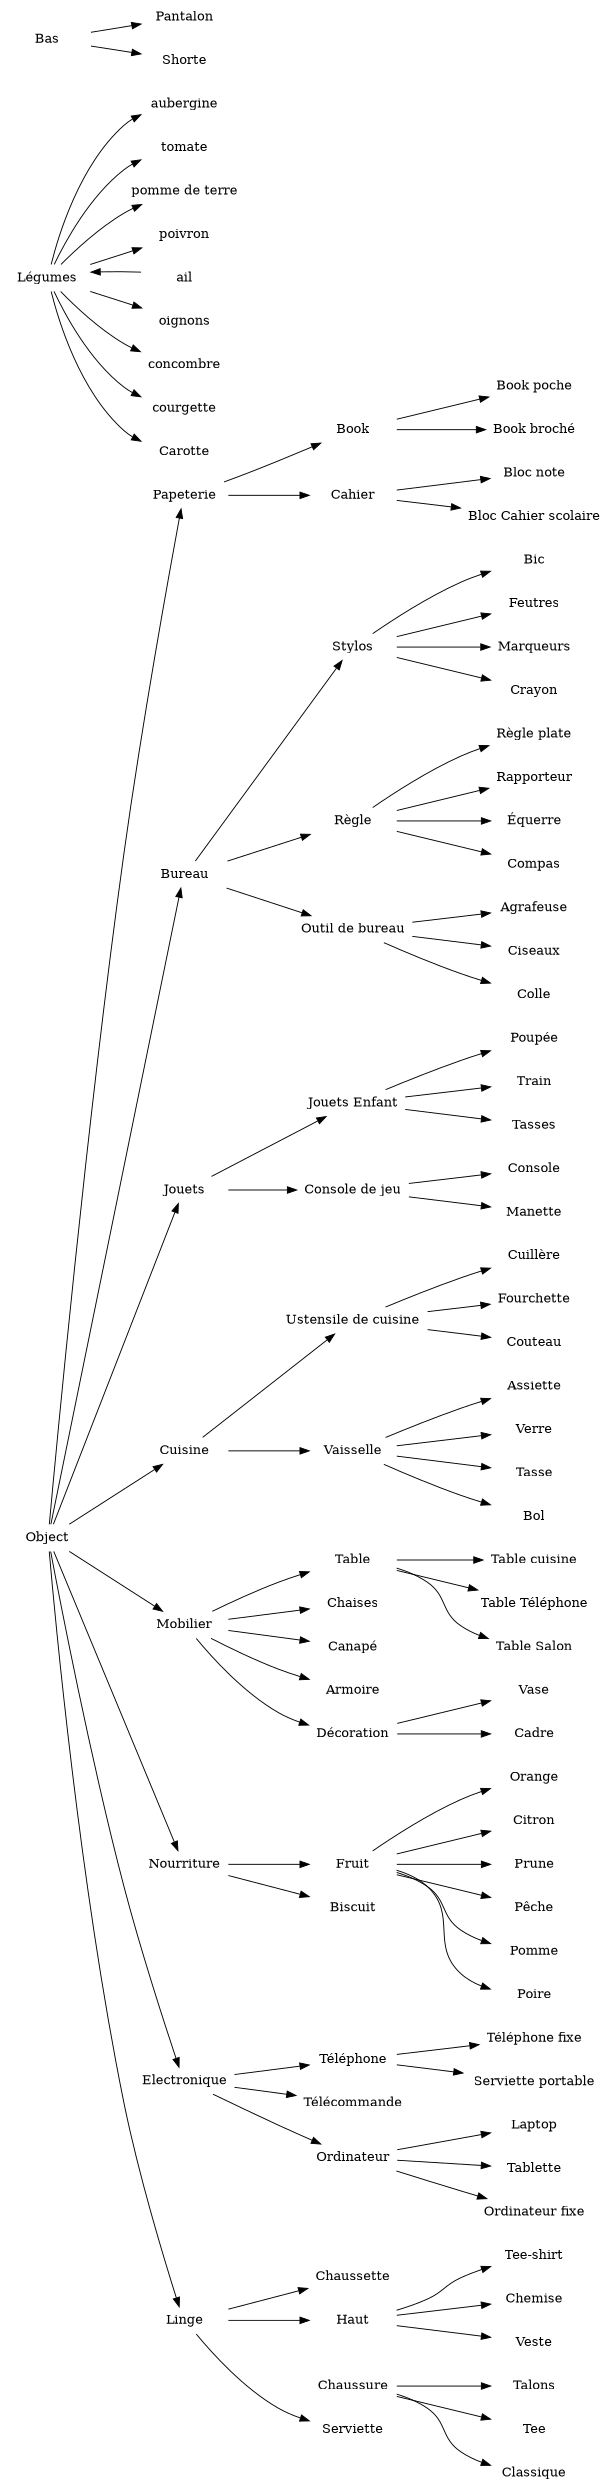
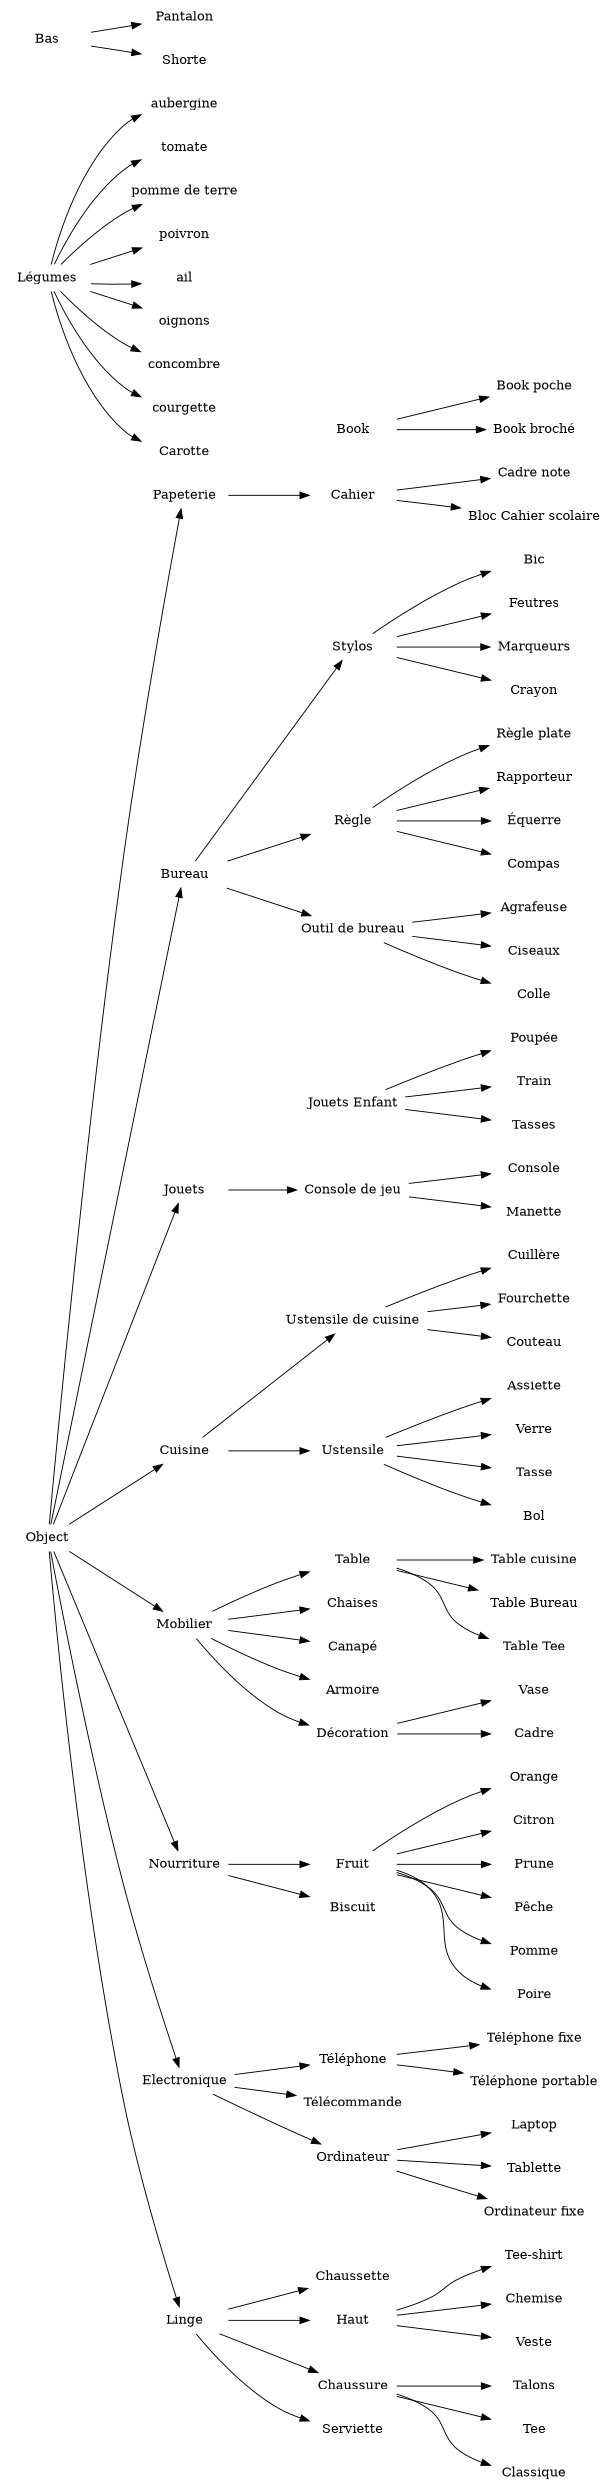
edge "ail" -> "Légumes": reversed
edge "Papeterie" -> "Book": removed
node "Bloc note": label "Bloc note" -> "Cadre note"
edge "Jouets" -> "Jouets Enfant": removed
node "Vaisselle": label "Vaisselle" -> "Ustensile"
node "Table Téléphone": label "Table Téléphone" -> "Table Bureau"
node "Table Salon": label "Table Salon" -> "Table Tee"
node "Serviette portable": label "Serviette portable" -> "Téléphone portable"
edge "Linge" -> "Chaussure": added
